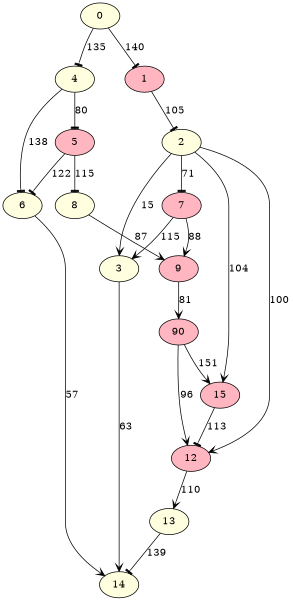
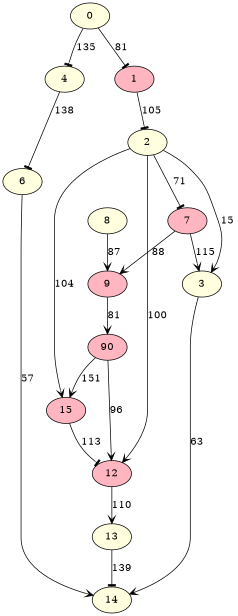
edge "0" -> "1": label "140" -> "81"
node "5": removed
